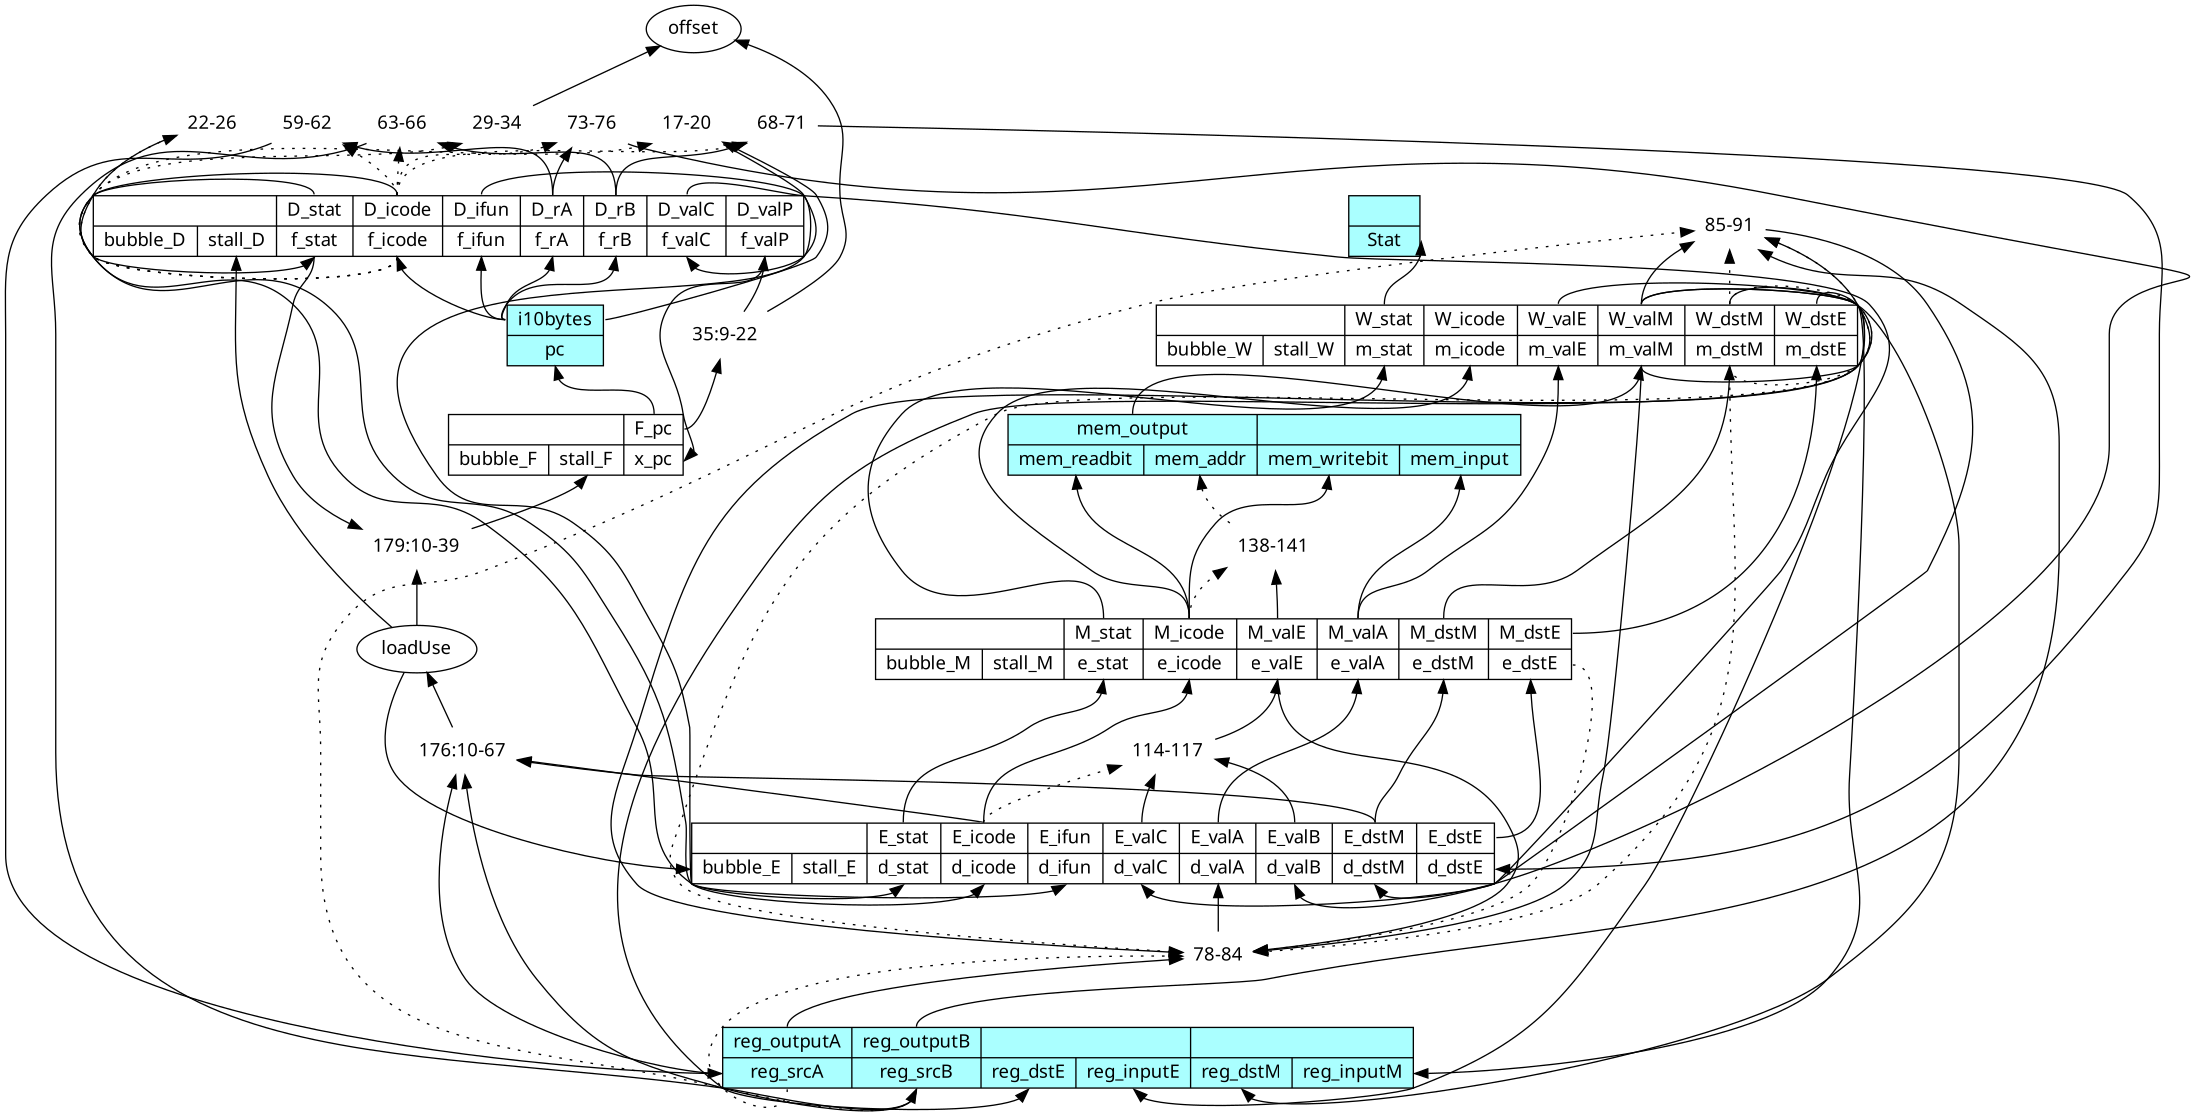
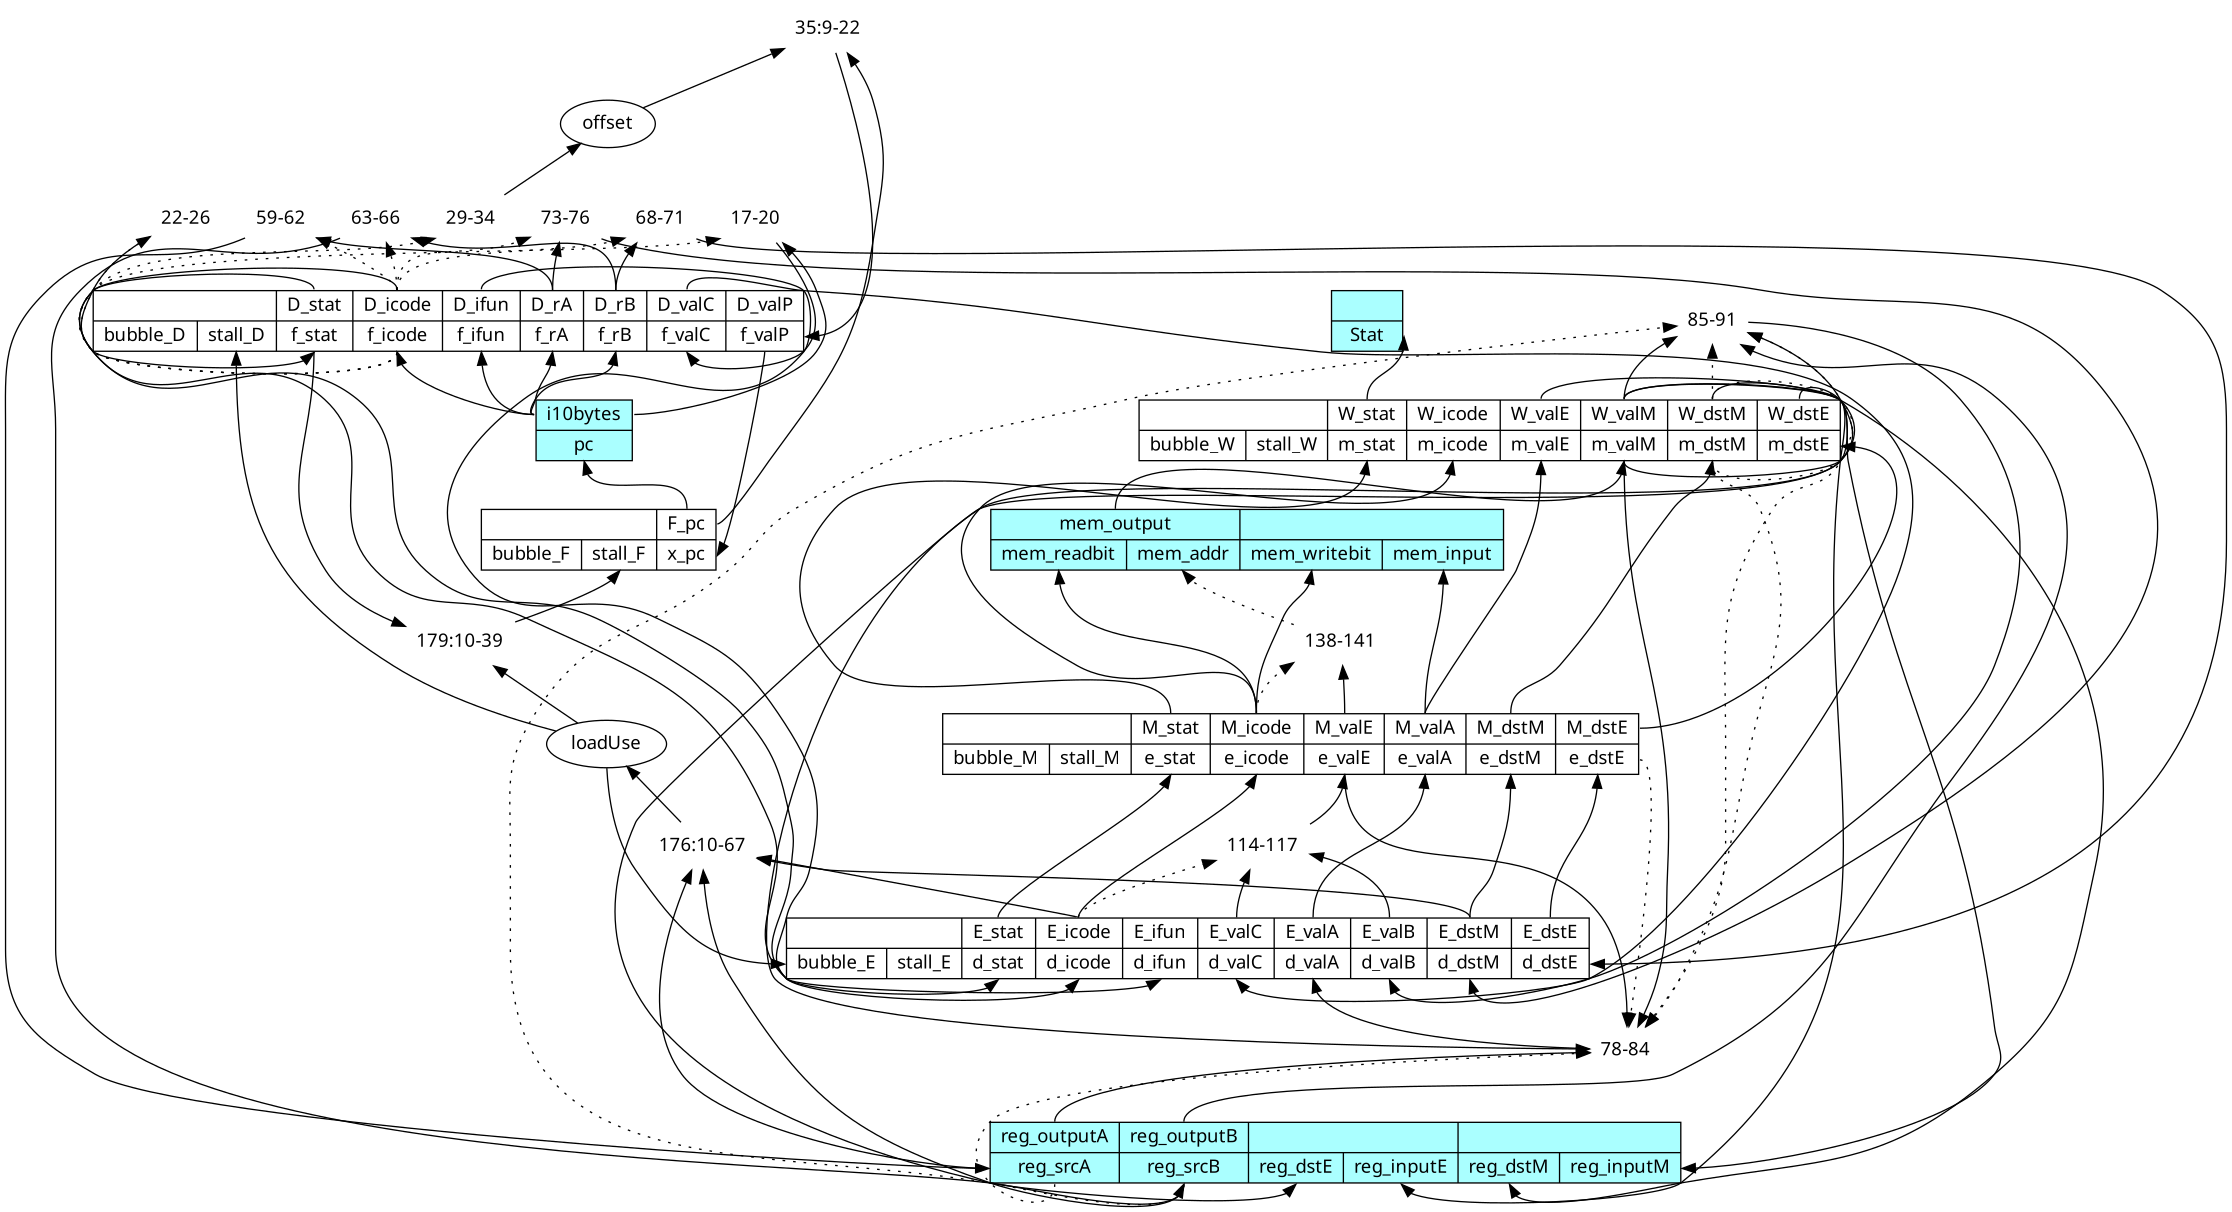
edge "35:9-22" -> "offset": reversed
